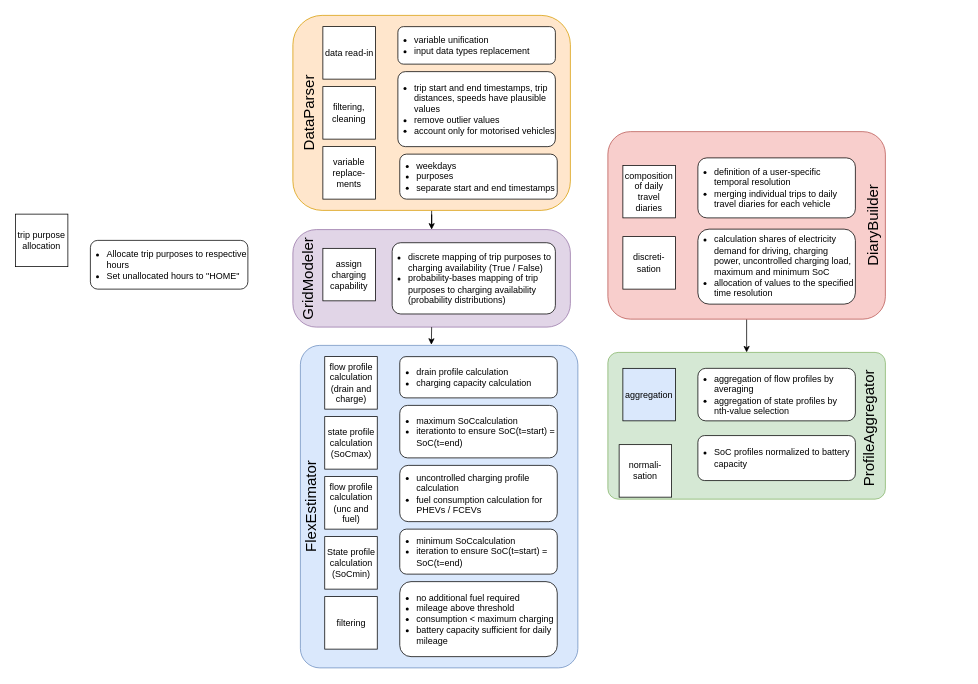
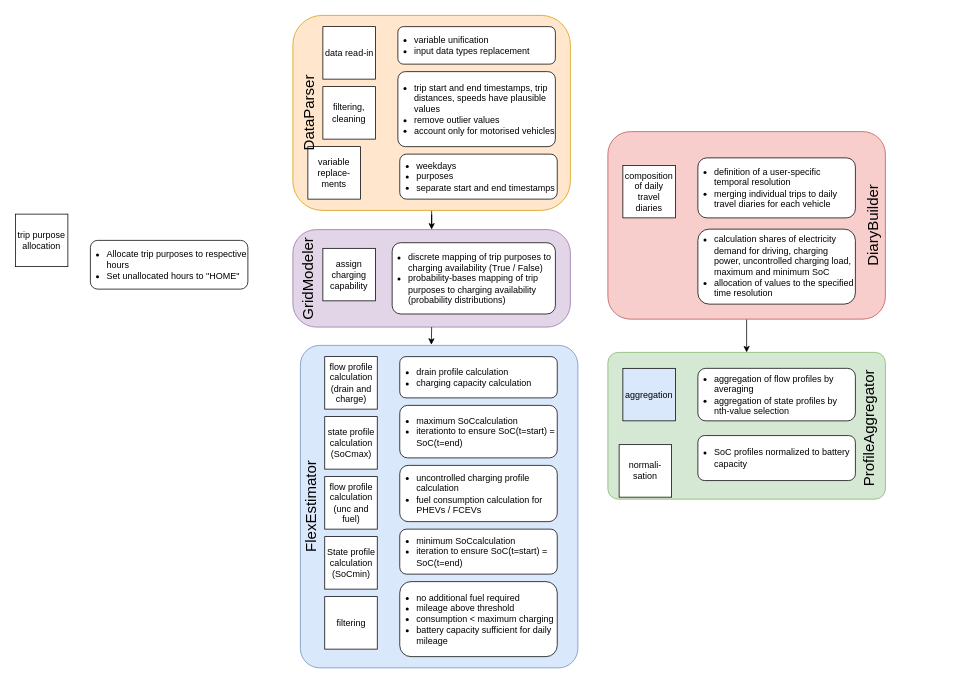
node "variable replace-ments": moved (349, 173) -> (334, 173)
node "discreti- sation": removed
